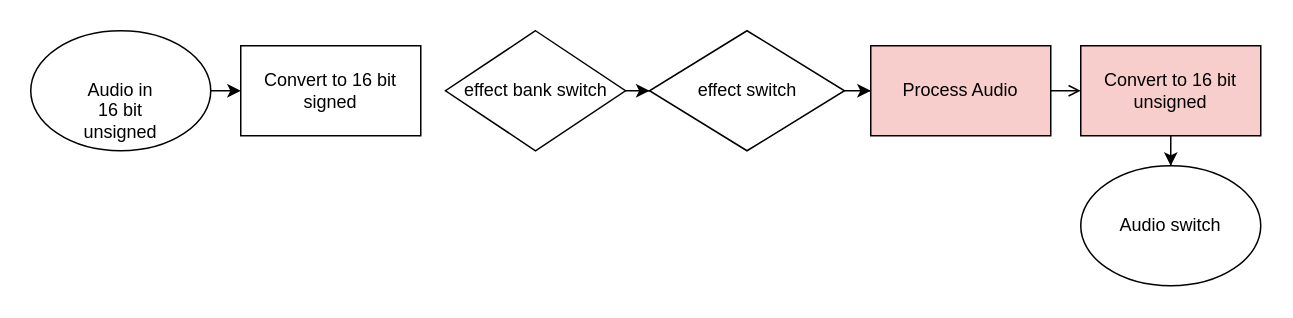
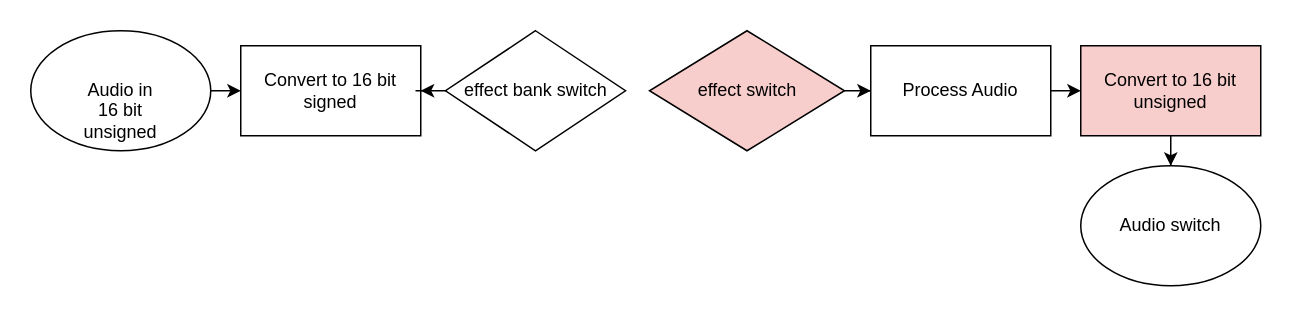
edge "effect bank switch" -> "effect switch": now "effect bank switch" -> "Convert to 16 bit signed"
node "effect switch": fillcolor #ffffff -> #f8cecc
node "Process Audio": fillcolor #f8cecc -> #ffffff
edge "Process Audio" -> "Convert to 16 bit unsigned": arrowhead open -> classic
